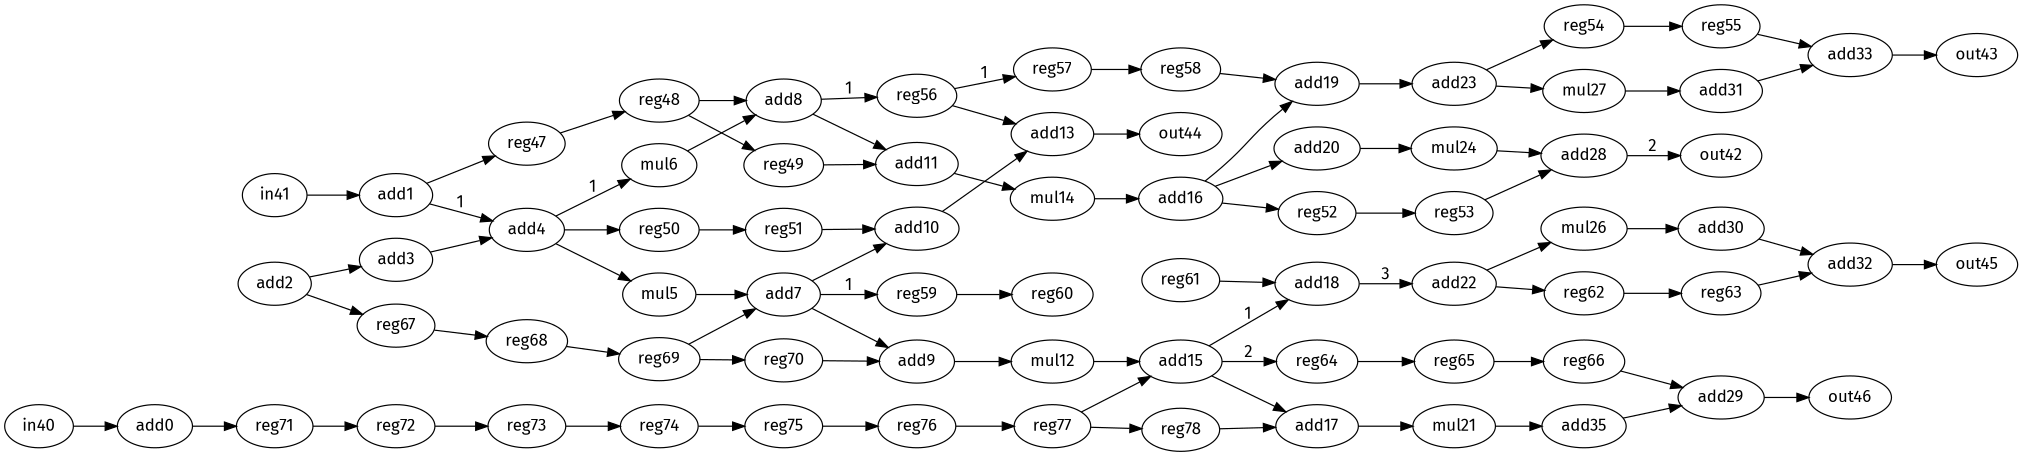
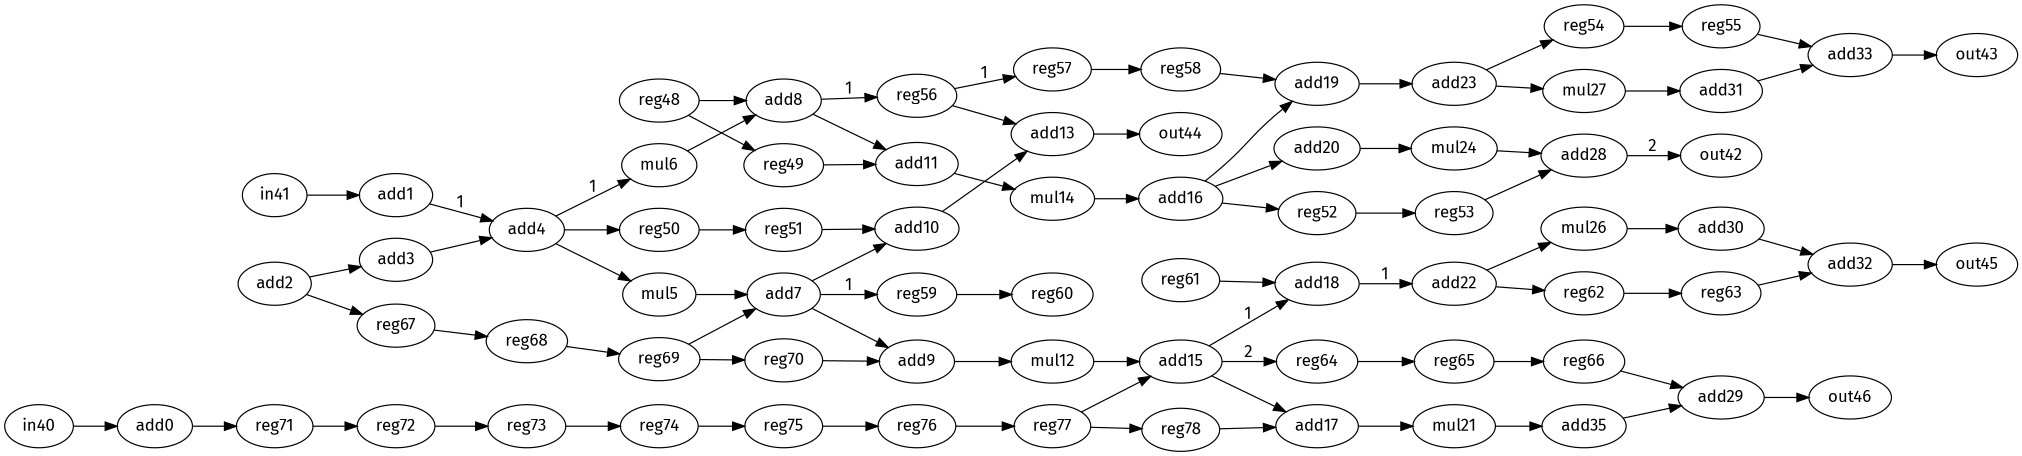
node "reg47": removed
edge "add18" -> "add22": label "3" -> "1"
